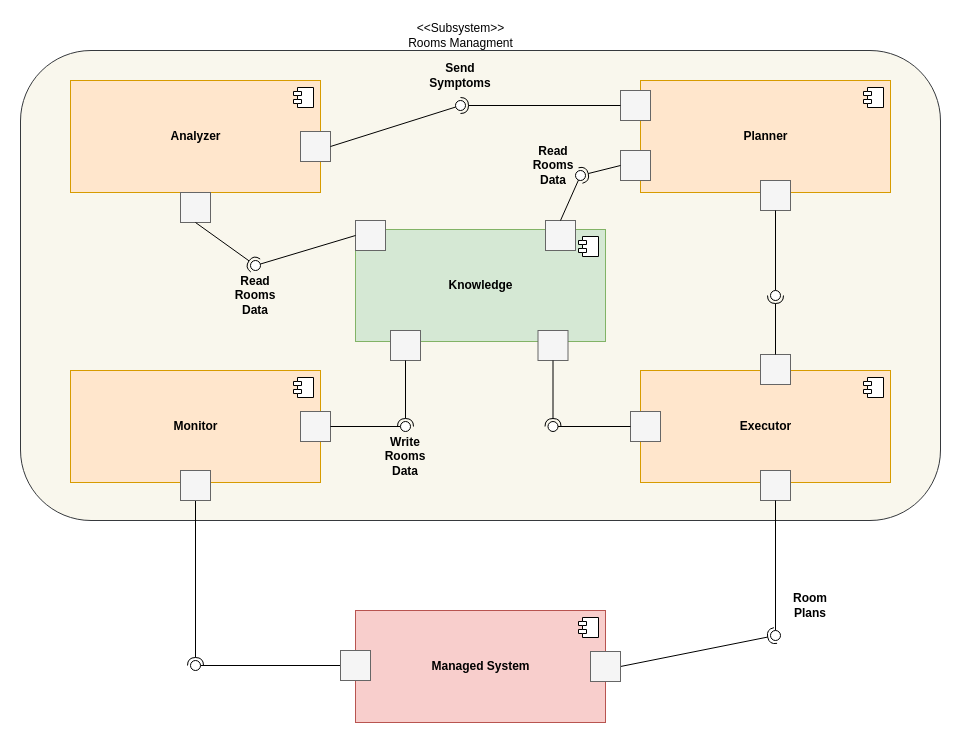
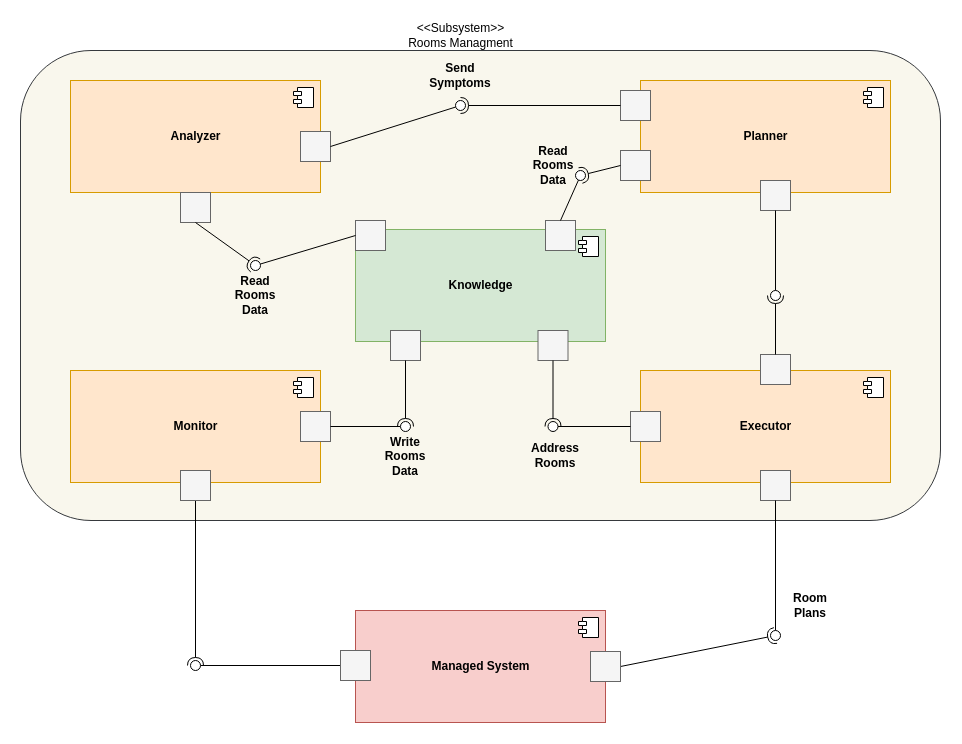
node "Address Rooms": added
